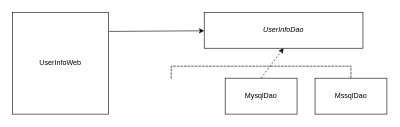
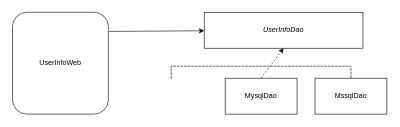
node "UserInfoWeb": shape rectangle -> rounded rectangle
